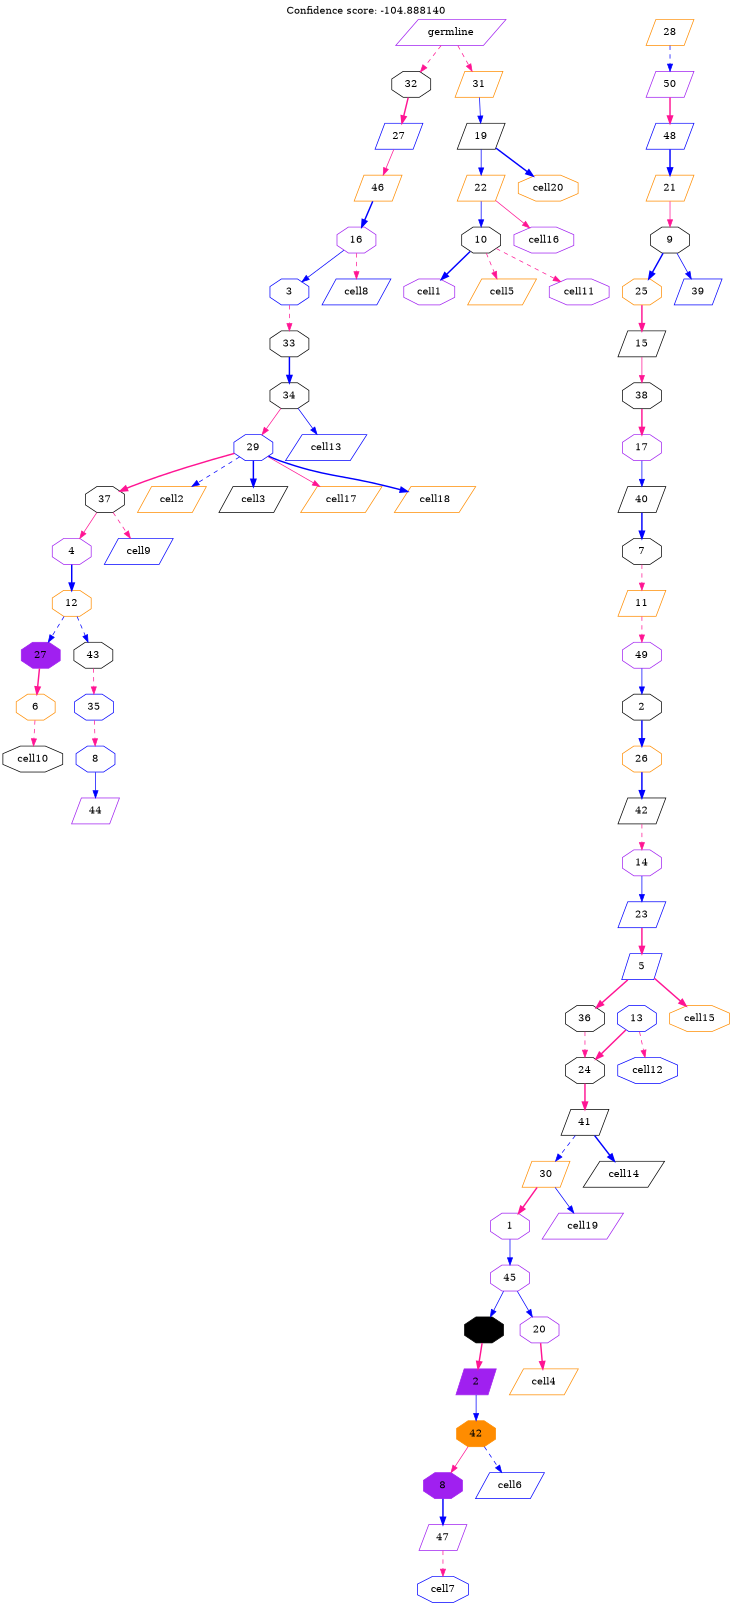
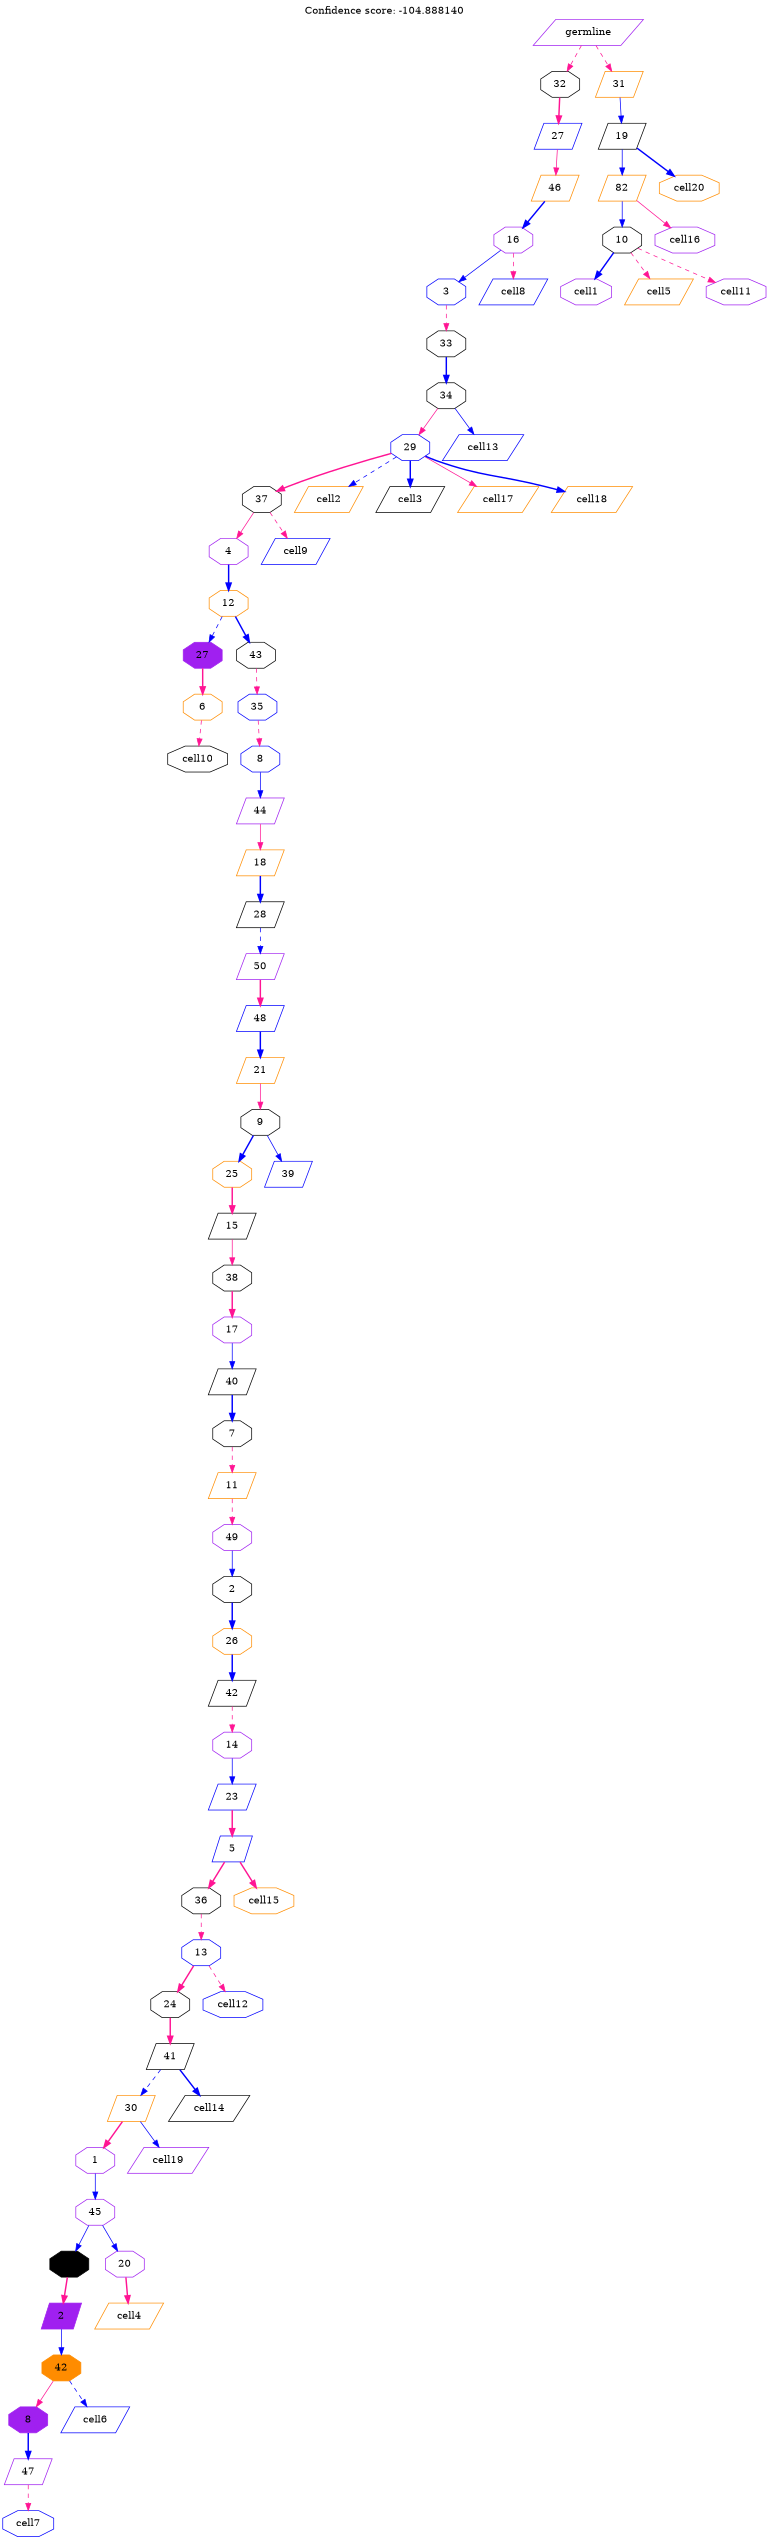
node "28": color darkorange -> black
node "22": label "22" -> "82"
edge "12" -> "43": style dashed -> bold
node "18": added
edge "36" -> "24": now "36" -> "13"
